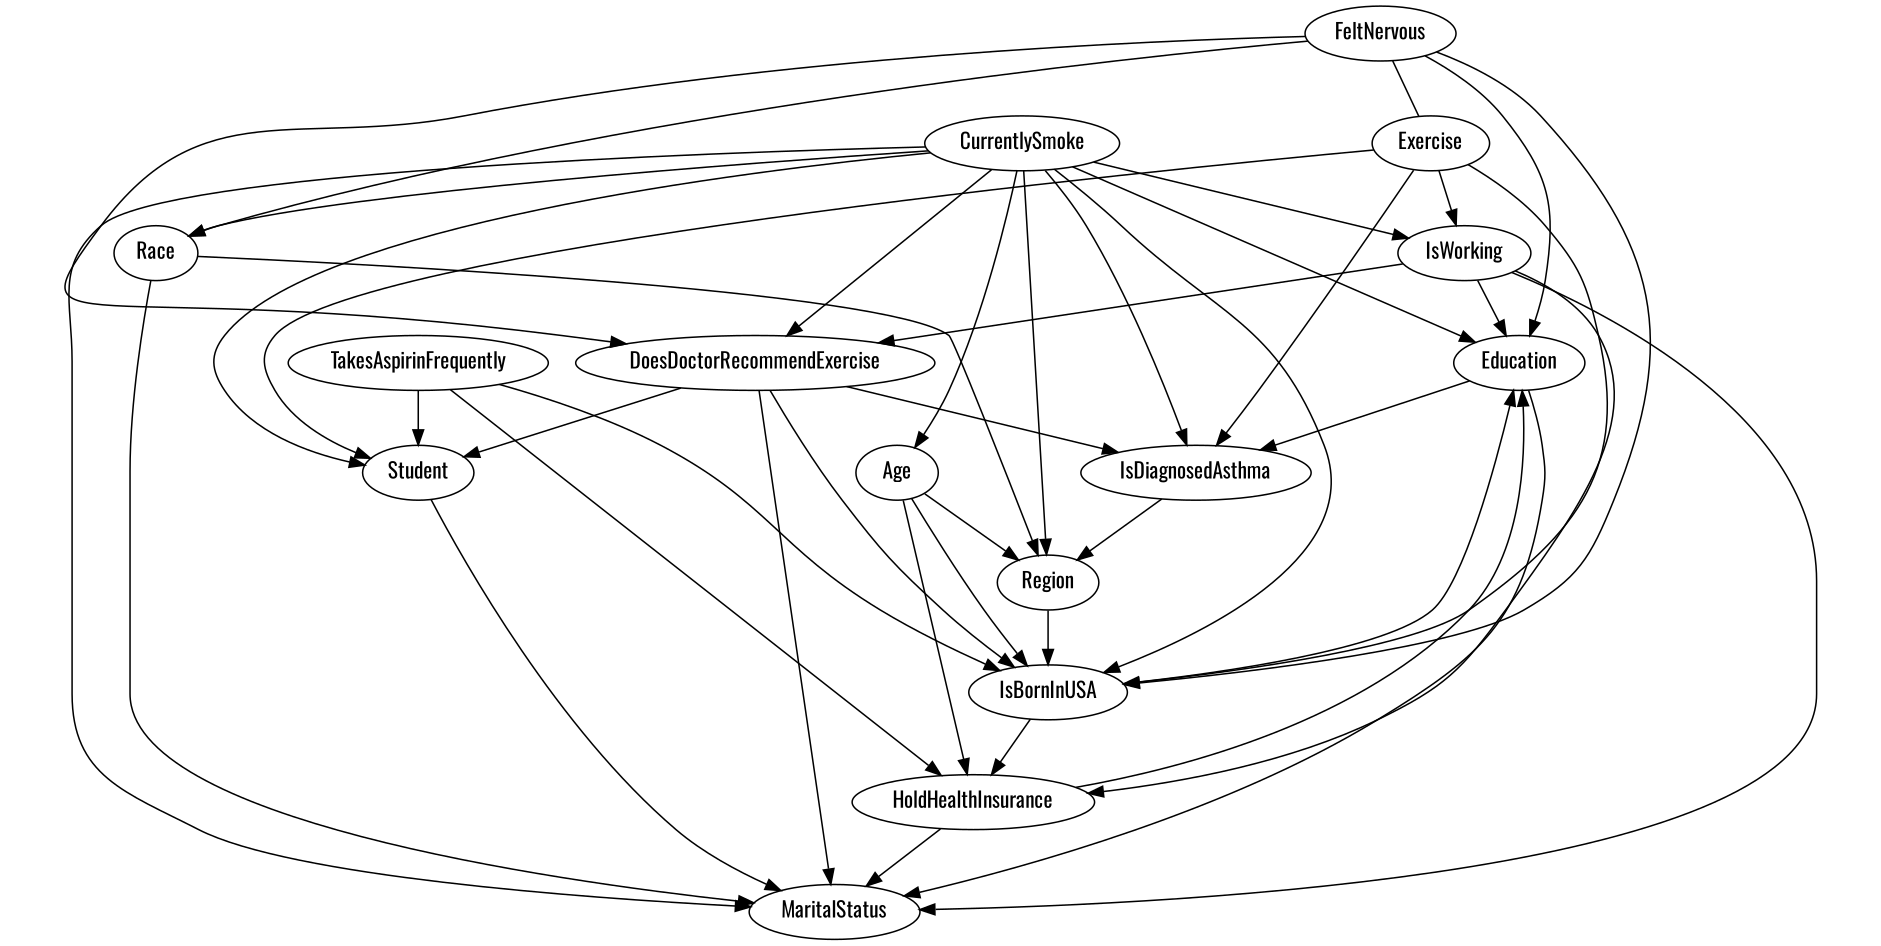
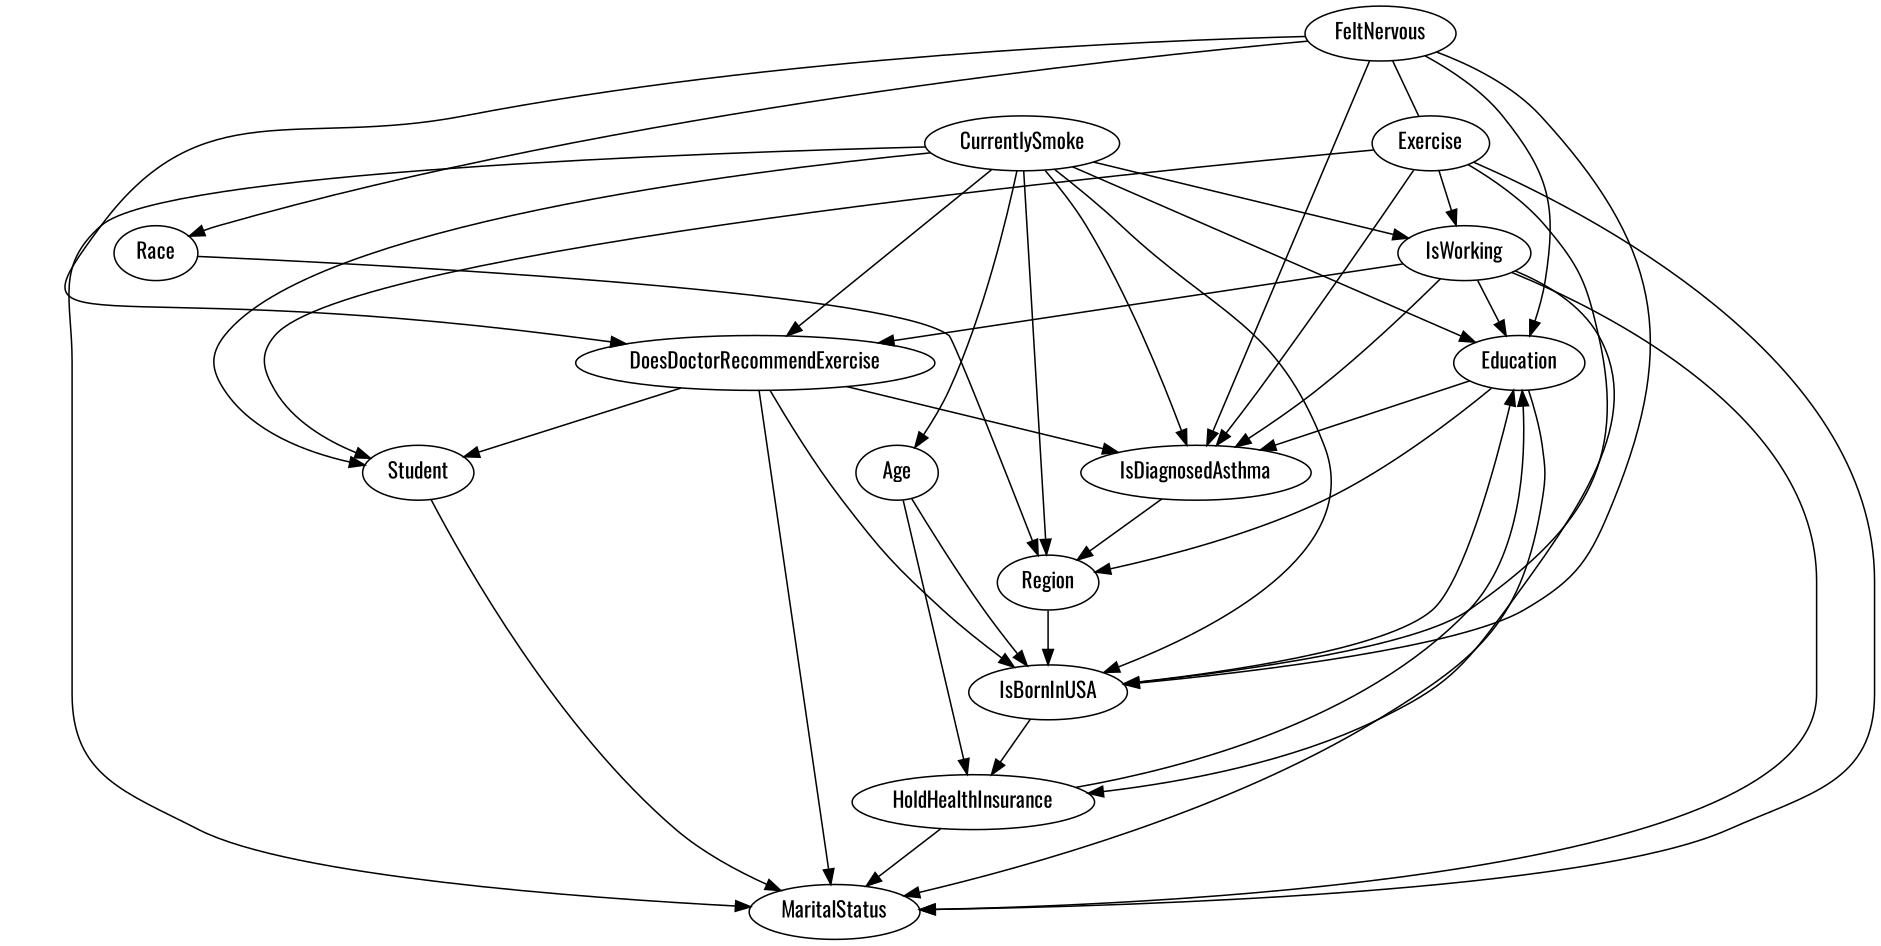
edge "CurrentlySmoke" -- "Race": removed
edge "FeltNervous" -- "IsDiagnosedAsthma": added
node "TakesAspirinFrequently": removed
edge "IsWorking" -- "IsDiagnosedAsthma": added
edge "Age" -- "Region": now "Education" -- "Region"
edge "Race" -- "MaritalStatus": now "Exercise" -- "MaritalStatus"
